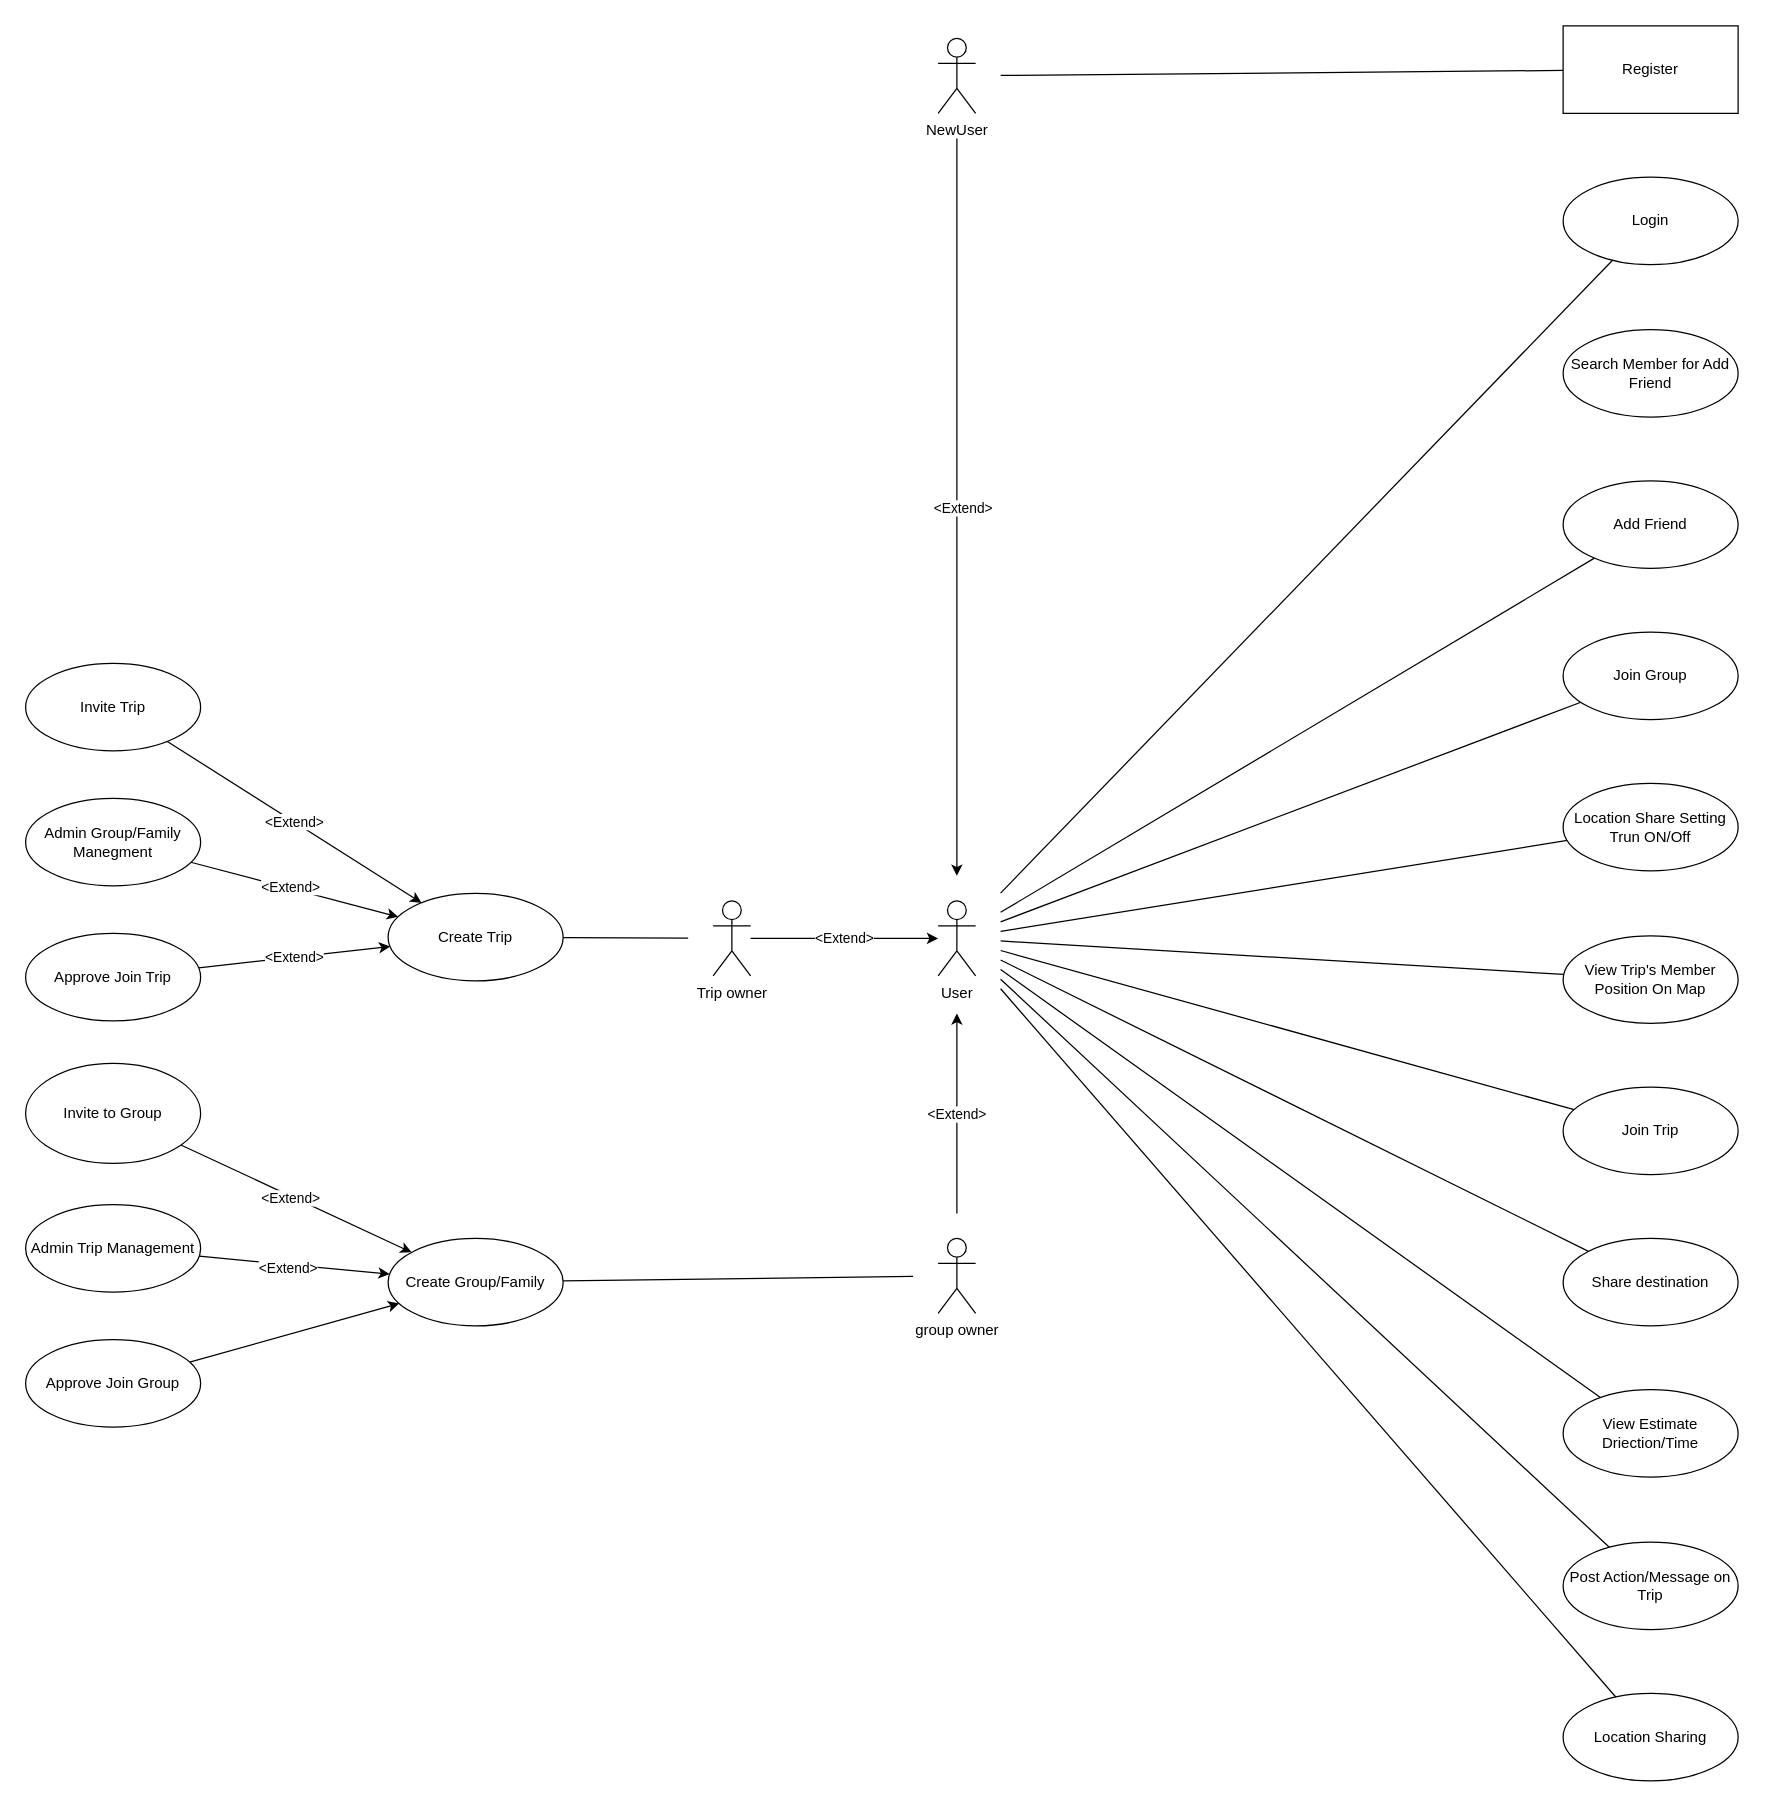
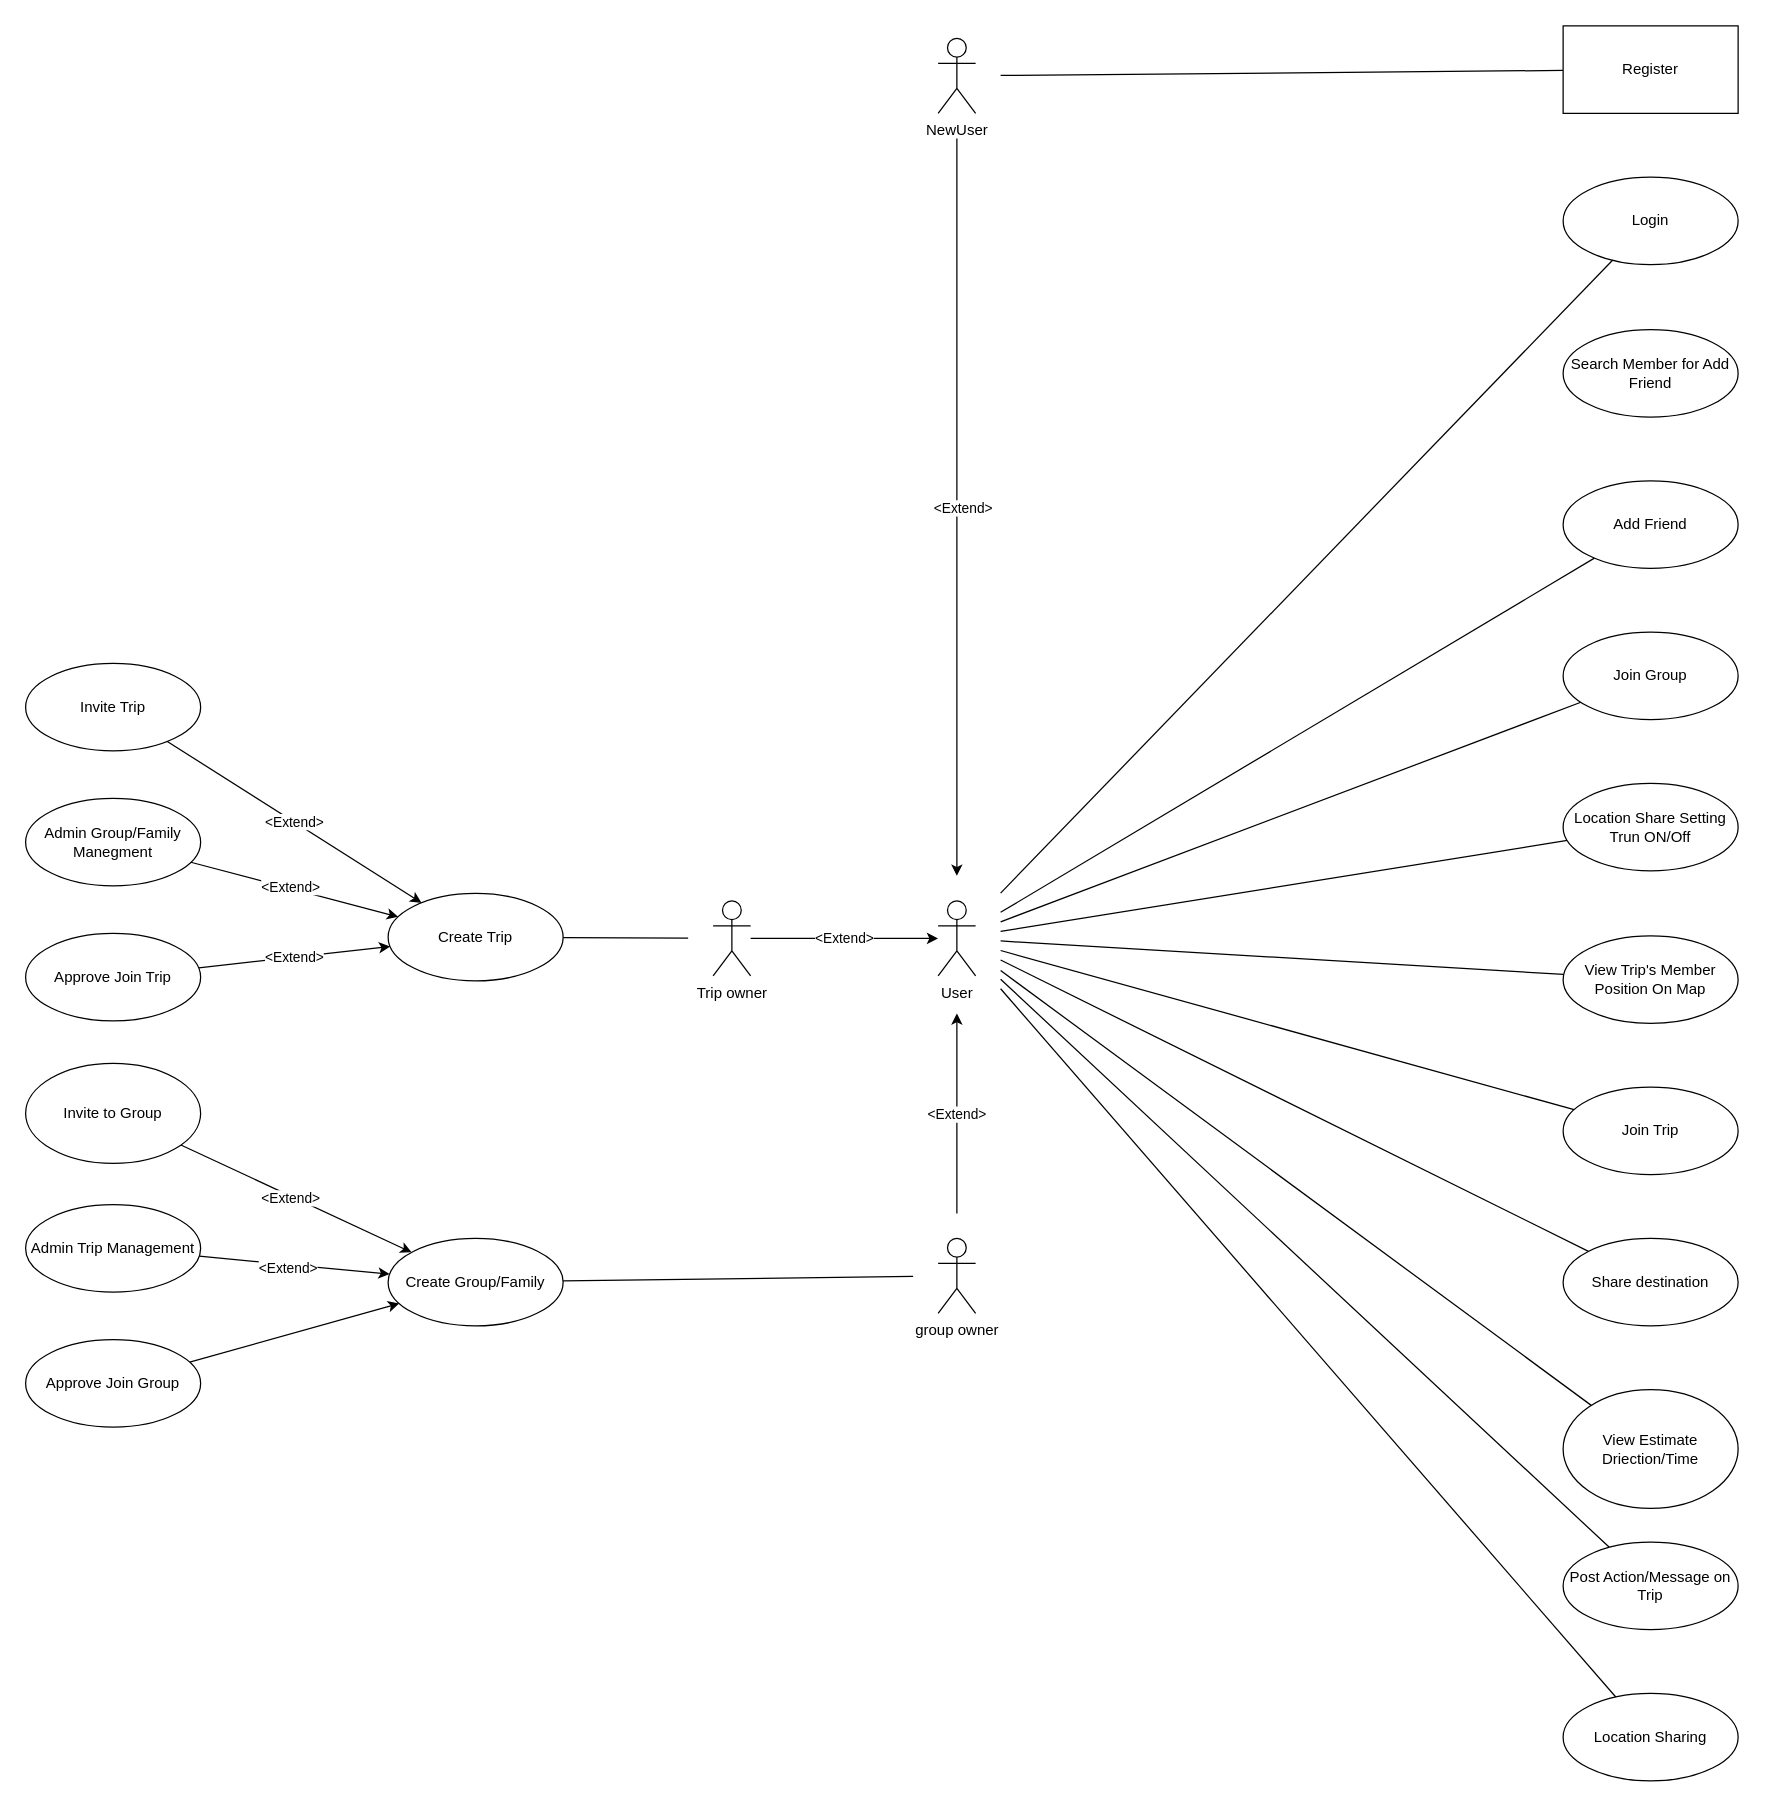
node "View Estimate Driection/Time": size 175x88 -> 175x119
